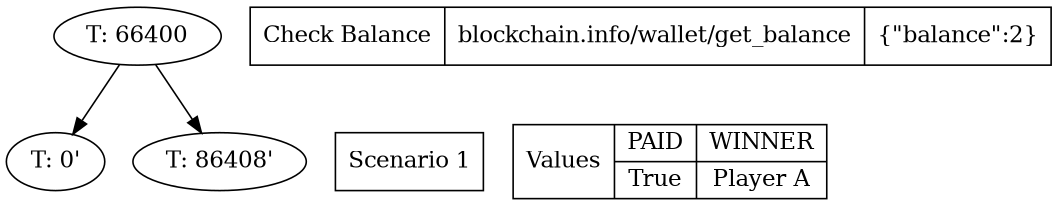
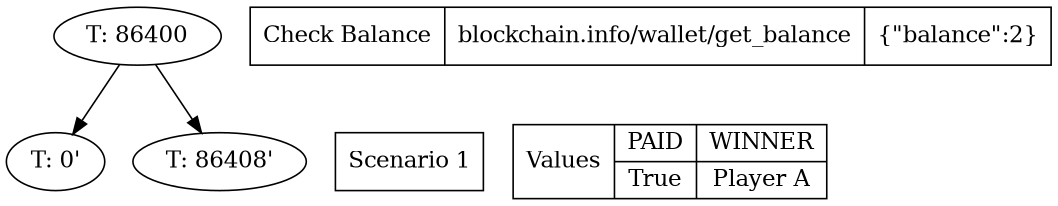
node "T: 66400": label "T: 66400" -> "T: 86400"
